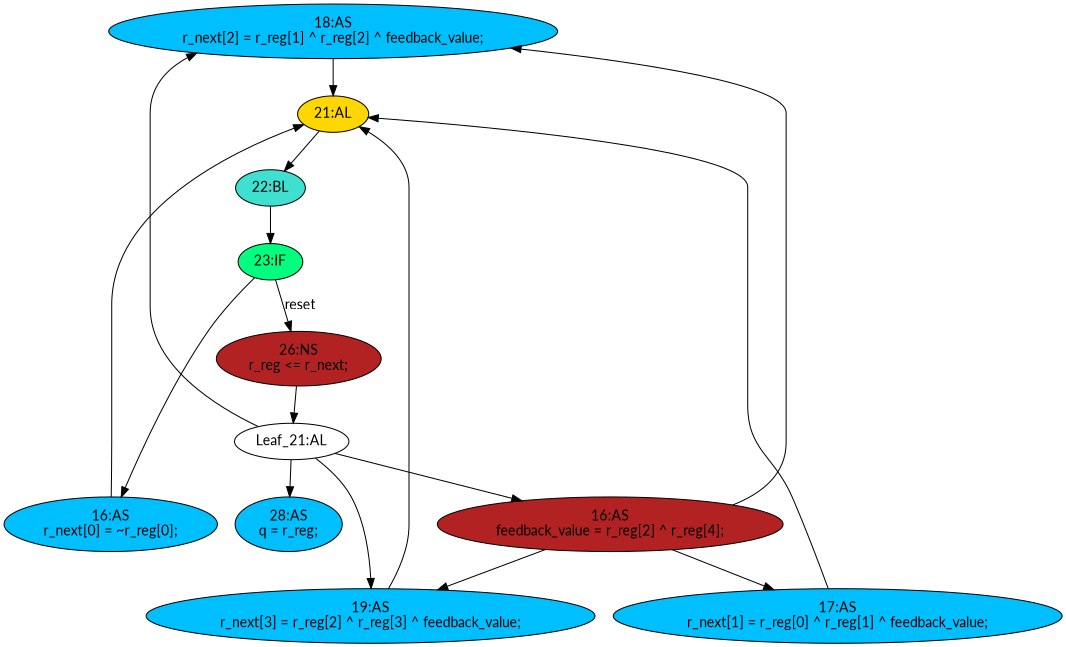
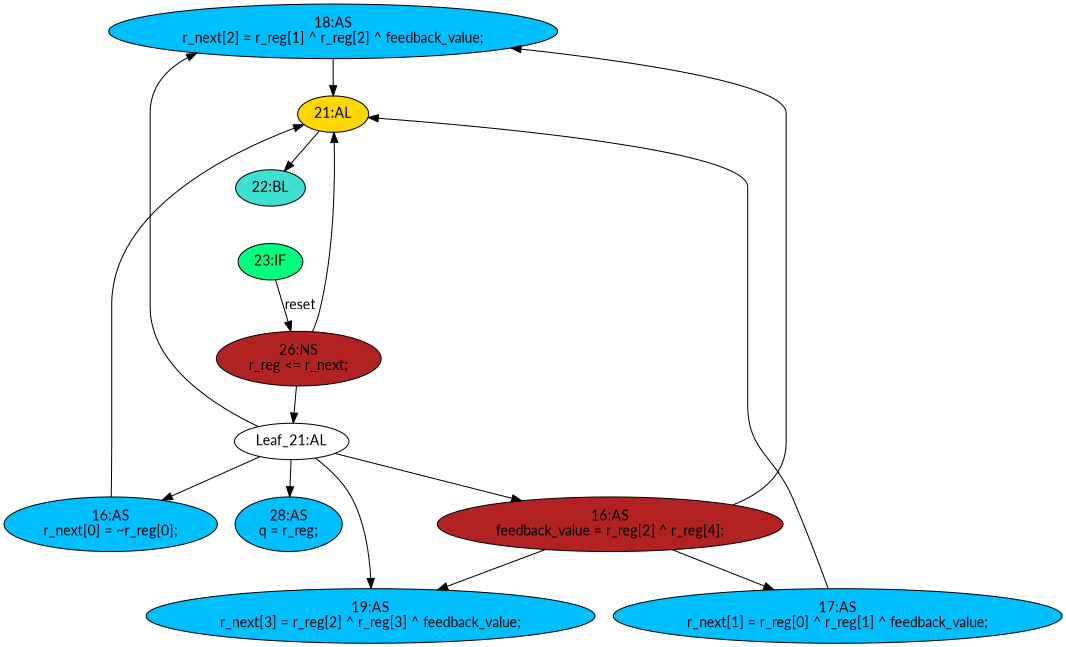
edge "22:BL" -> "23:IF": removed
edge "19:AS r_next[3] = r_reg[2] ^ r_reg[3] ^ feedback_value;" -> "21:AL": now "26:NS r_reg <= r_next;" -> "21:AL"
edge "23:IF" -> "16:AS r_next[0] = ~r_reg[0];": now "Leaf_21:AL" -> "16:AS r_next[0] = ~r_reg[0];"
